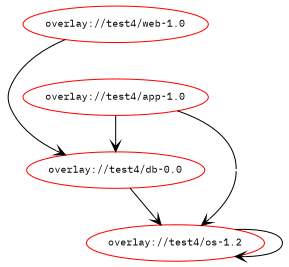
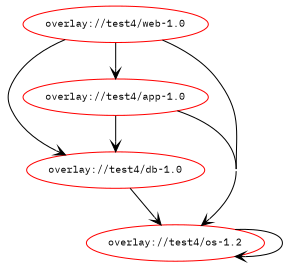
edge "overlay://test4/web-1.0" -> "overlay://test4/app-1.0": added
edge "overlay://test4/web-1.0" -> "overlay://test4/os-1.2": added
node "overlay://test4/db-0.0": label "overlay://test4/db-0.0" -> "overlay://test4/db-1.0"
